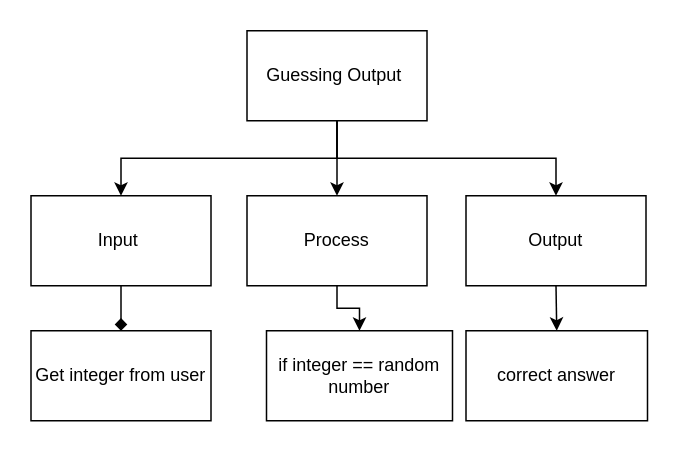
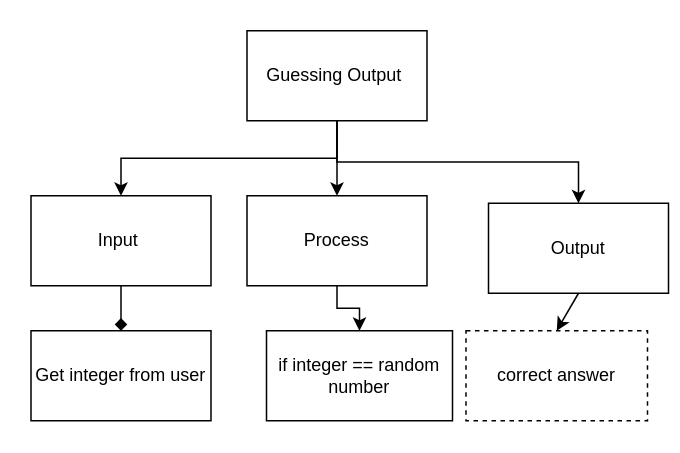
node "Output": moved (556, 241) -> (578, 248)
node "correct answer": style solid -> dashed
